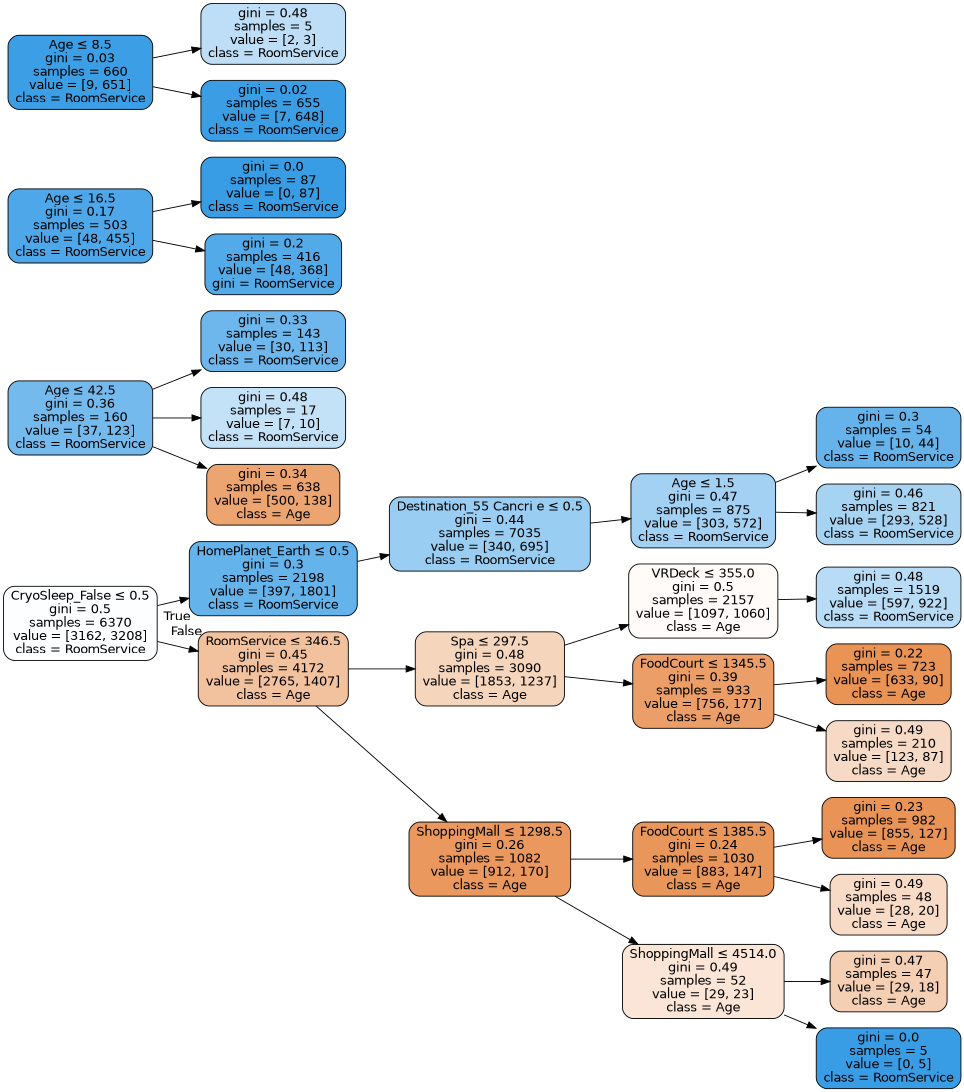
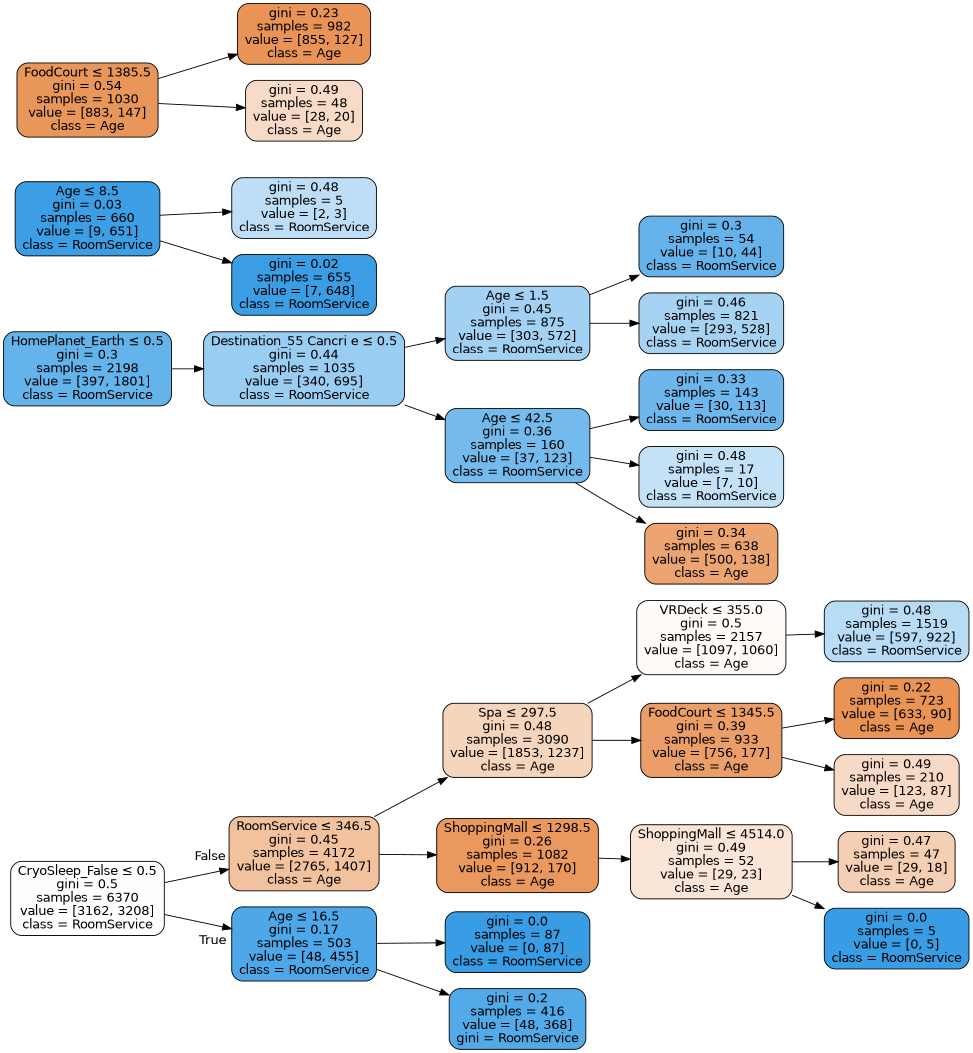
edge "Destination_55 Cancri e ≤ 0.5" -> "Age ≤ 42.5": added
node "Age ≤ 1.5": text "gini = 0.47" -> "gini = 0.45"
node "Destination_55 Cancri e ≤ 0.5": text "samples = 7035" -> "samples = 1035"
edge "CryoSleep_False ≤ 0.5" -> "HomePlanet_Earth ≤ 0.5": now "CryoSleep_False ≤ 0.5" -> "Age ≤ 16.5"
node "FoodCourt ≤ 1385.5": text "gini = 0.24" -> "gini = 0.54"
edge "ShoppingMall ≤ 1298.5" -> "FoodCourt ≤ 1385.5": removed
